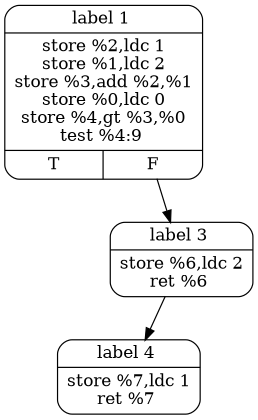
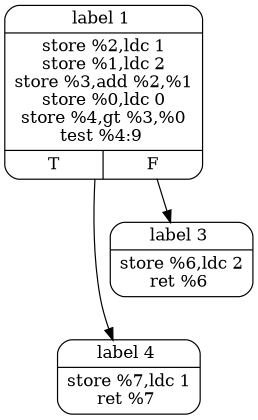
edge "label 3" -> "label 4": now "label 1" -> "label 4"
